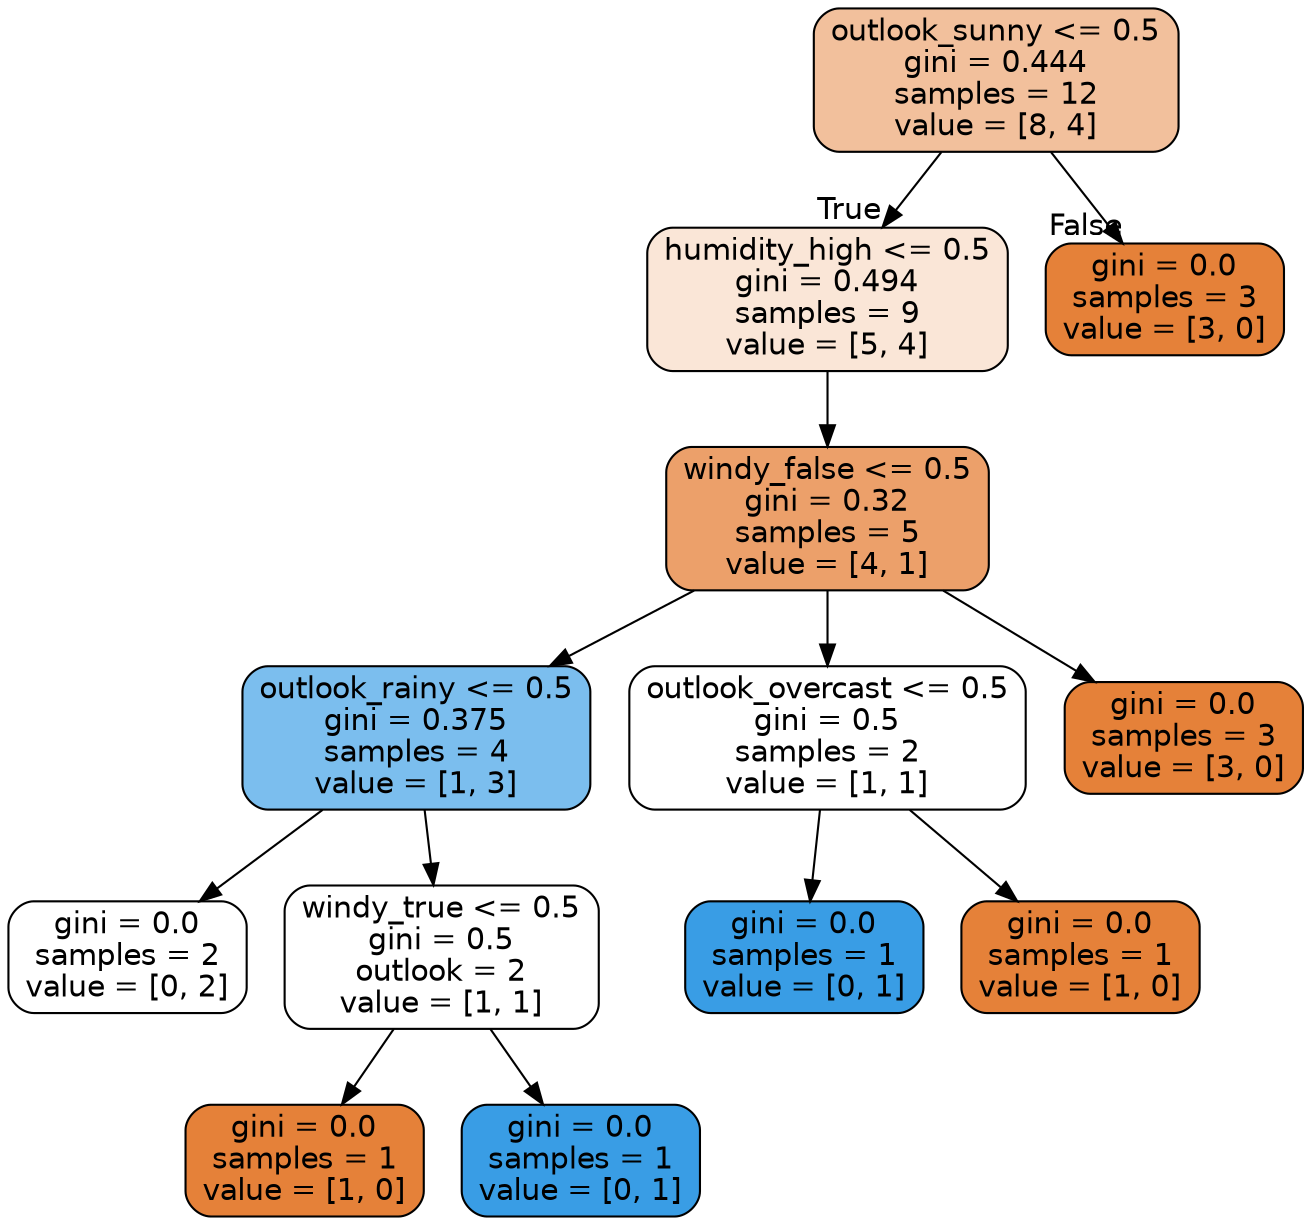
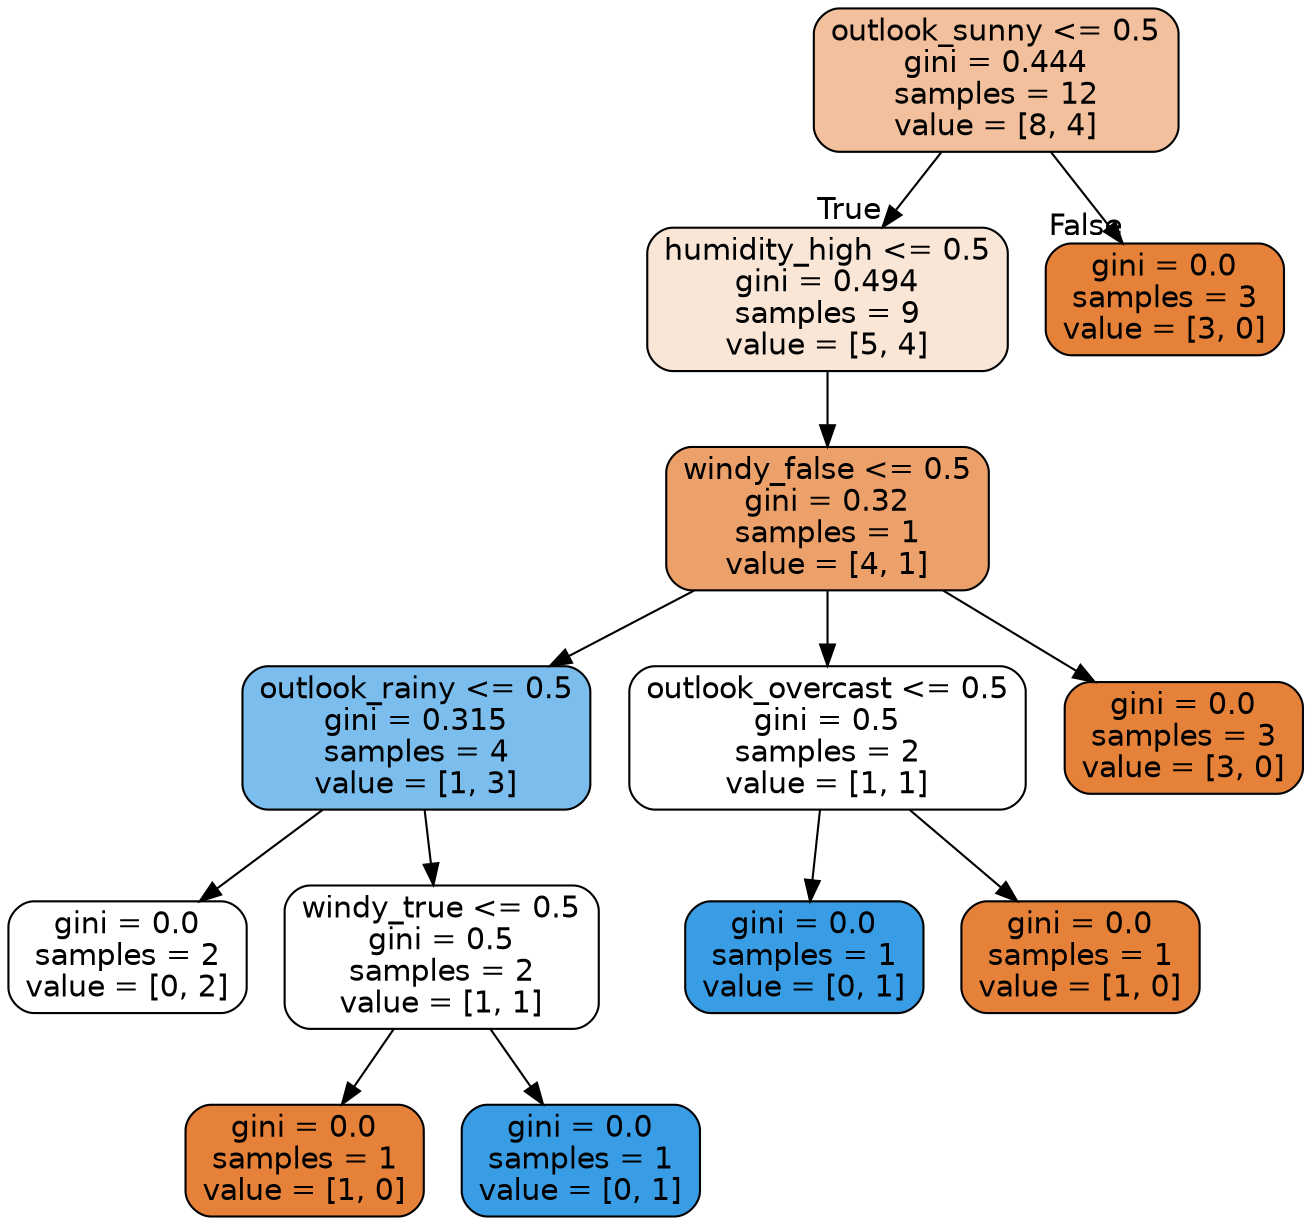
node "windy_false <= 0.5 gini = 0.32 samples = 5 value = [4, 1]": label "windy_false <= 0.5 gini = 0.32 samples = 5 value = [4, 1]" -> "windy_false <= 0.5 gini = 0.32 samples = 1 value = [4, 1]"
node "outlook_rainy <= 0.5 gini = 0.375 samples = 4 value = [1, 3]": label "outlook_rainy <= 0.5 gini = 0.375 samples = 4 value = [1, 3]" -> "outlook_rainy <= 0.5 gini = 0.315 samples = 4 value = [1, 3]"
node "windy_true <= 0.5 gini = 0.5 outlook = 2 value = [1, 1]": label "windy_true <= 0.5 gini = 0.5 outlook = 2 value = [1, 1]" -> "windy_true <= 0.5 gini = 0.5 samples = 2 value = [1, 1]"
